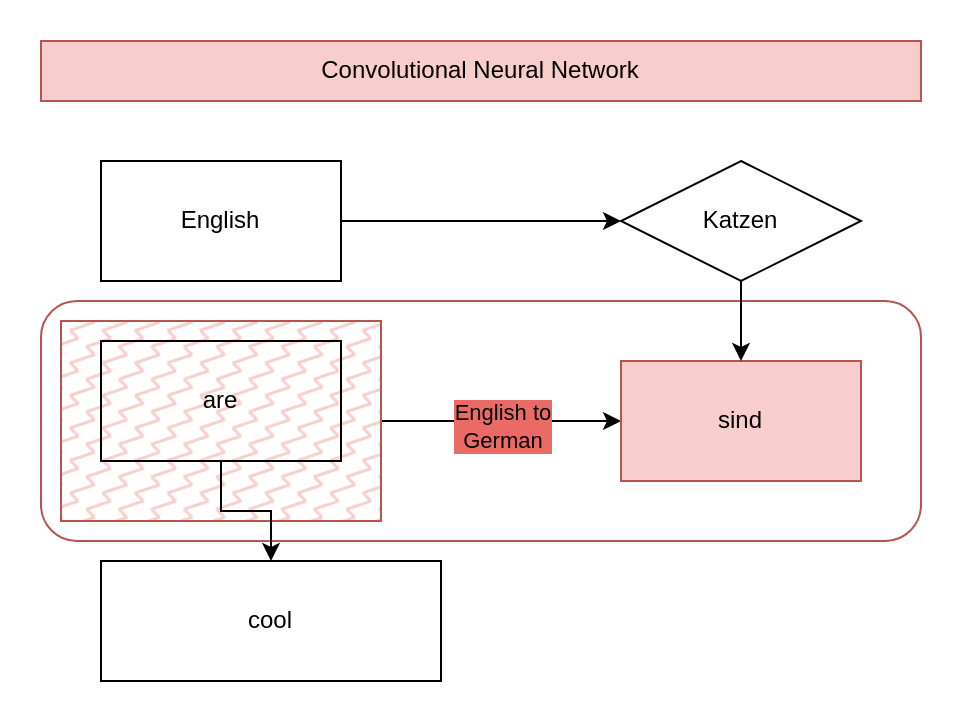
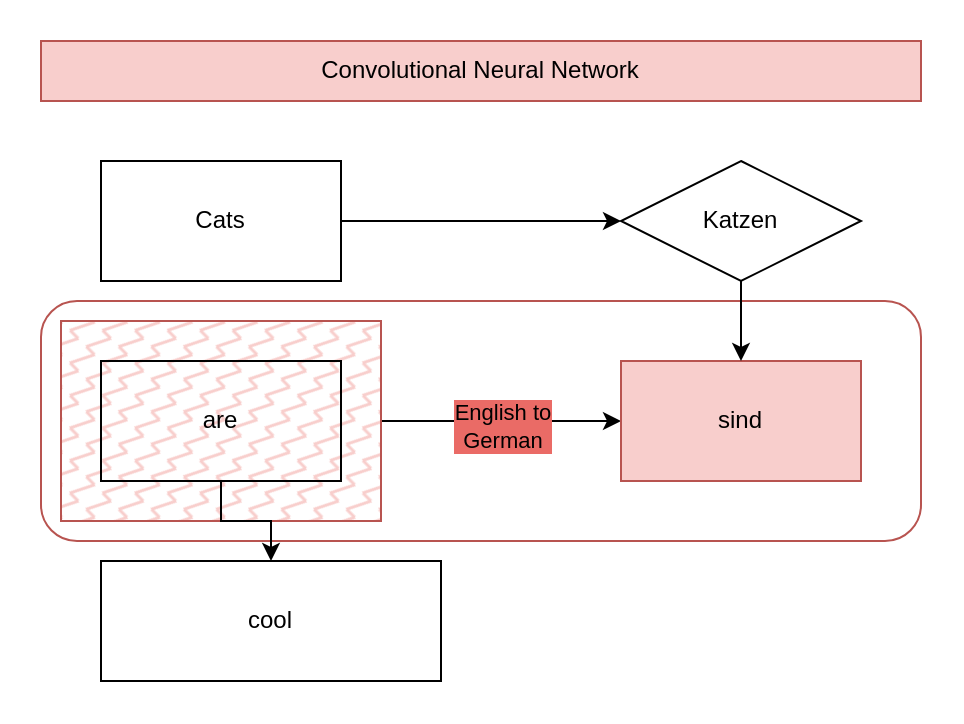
node "English": label "English" -> "Cats"
node "are": moved (221, 401) -> (221, 421)
